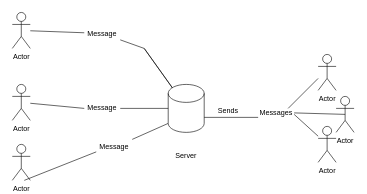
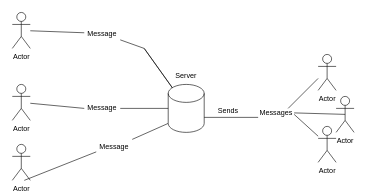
node "Server": moved (186, 156) -> (186, 75)
